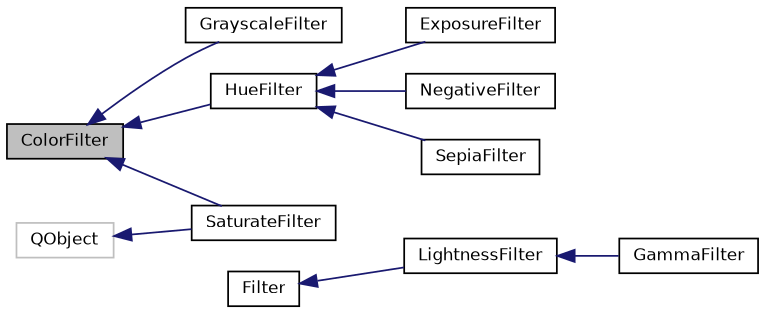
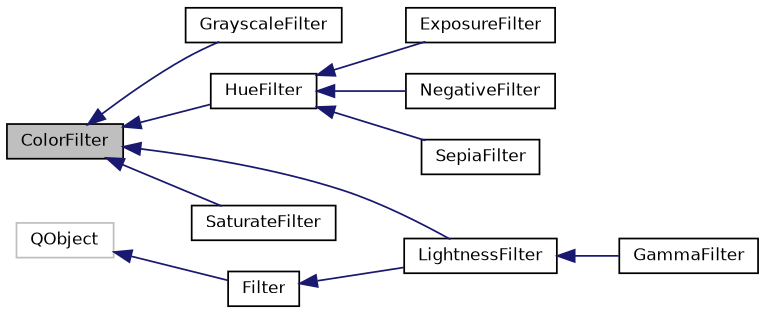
edge "LightnessFilter" -> "ColorFilter": added
edge "SaturateFilter" -> "QObject": now "Filter" -> "QObject"
